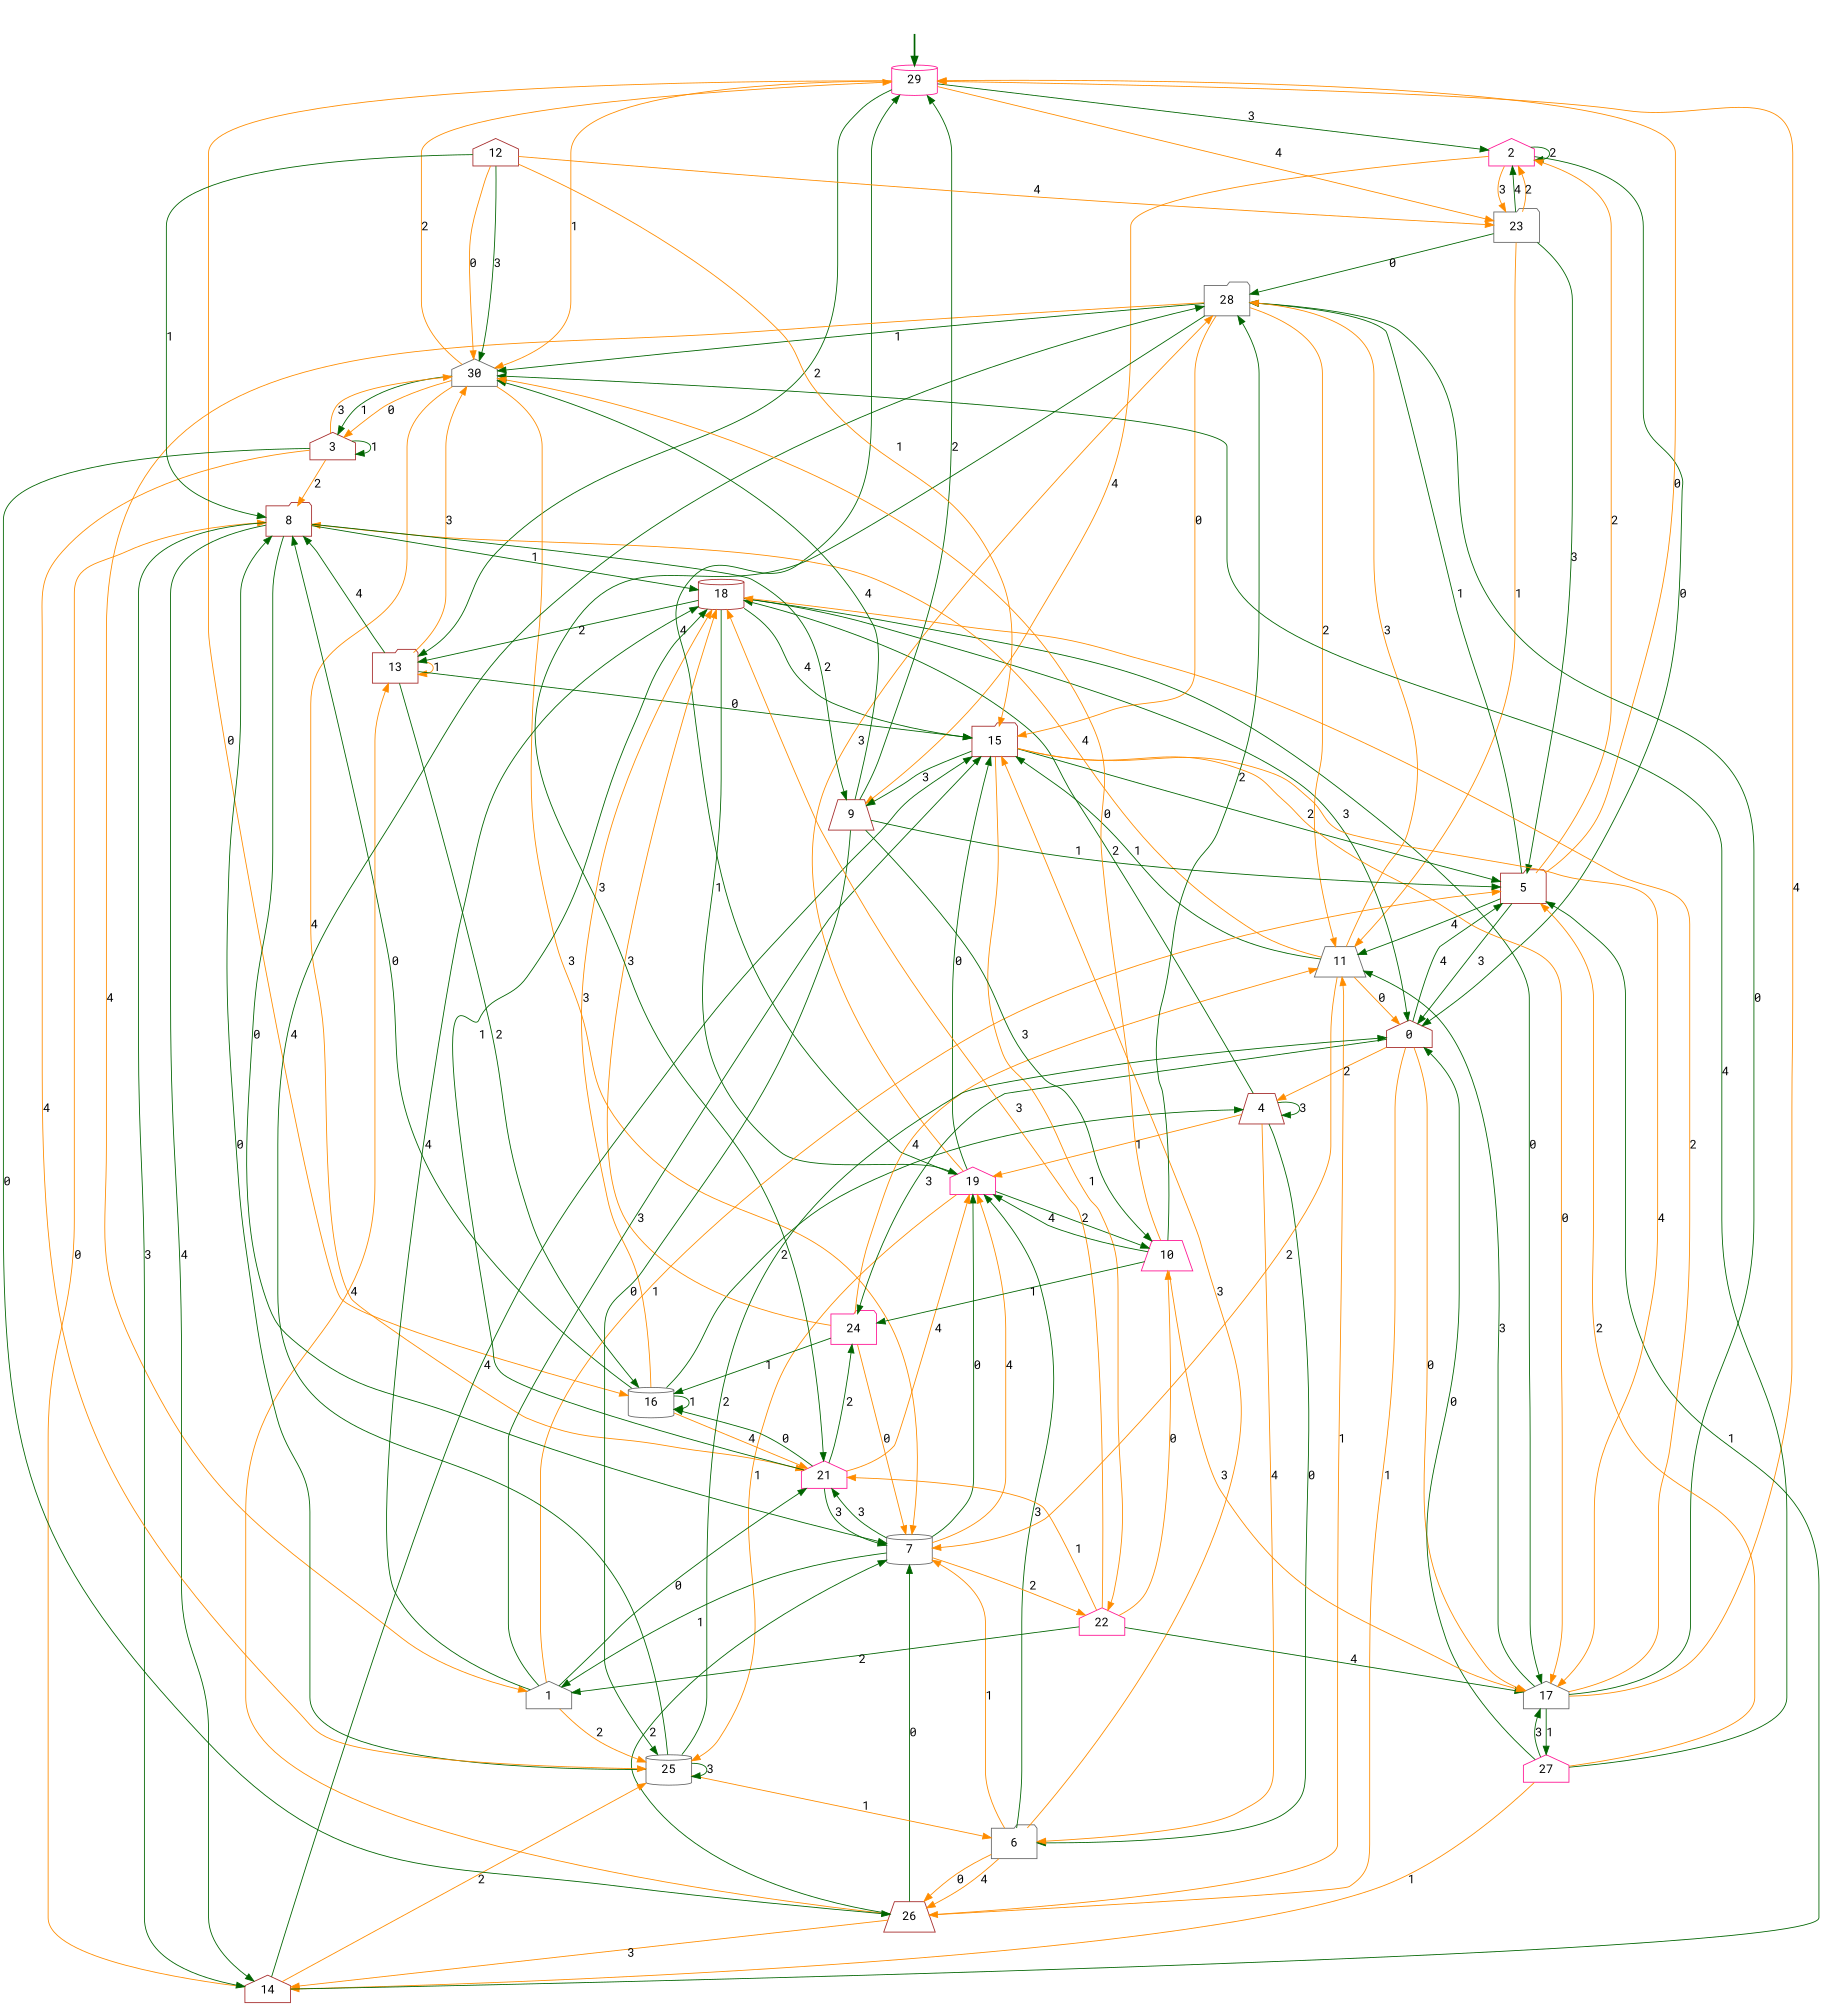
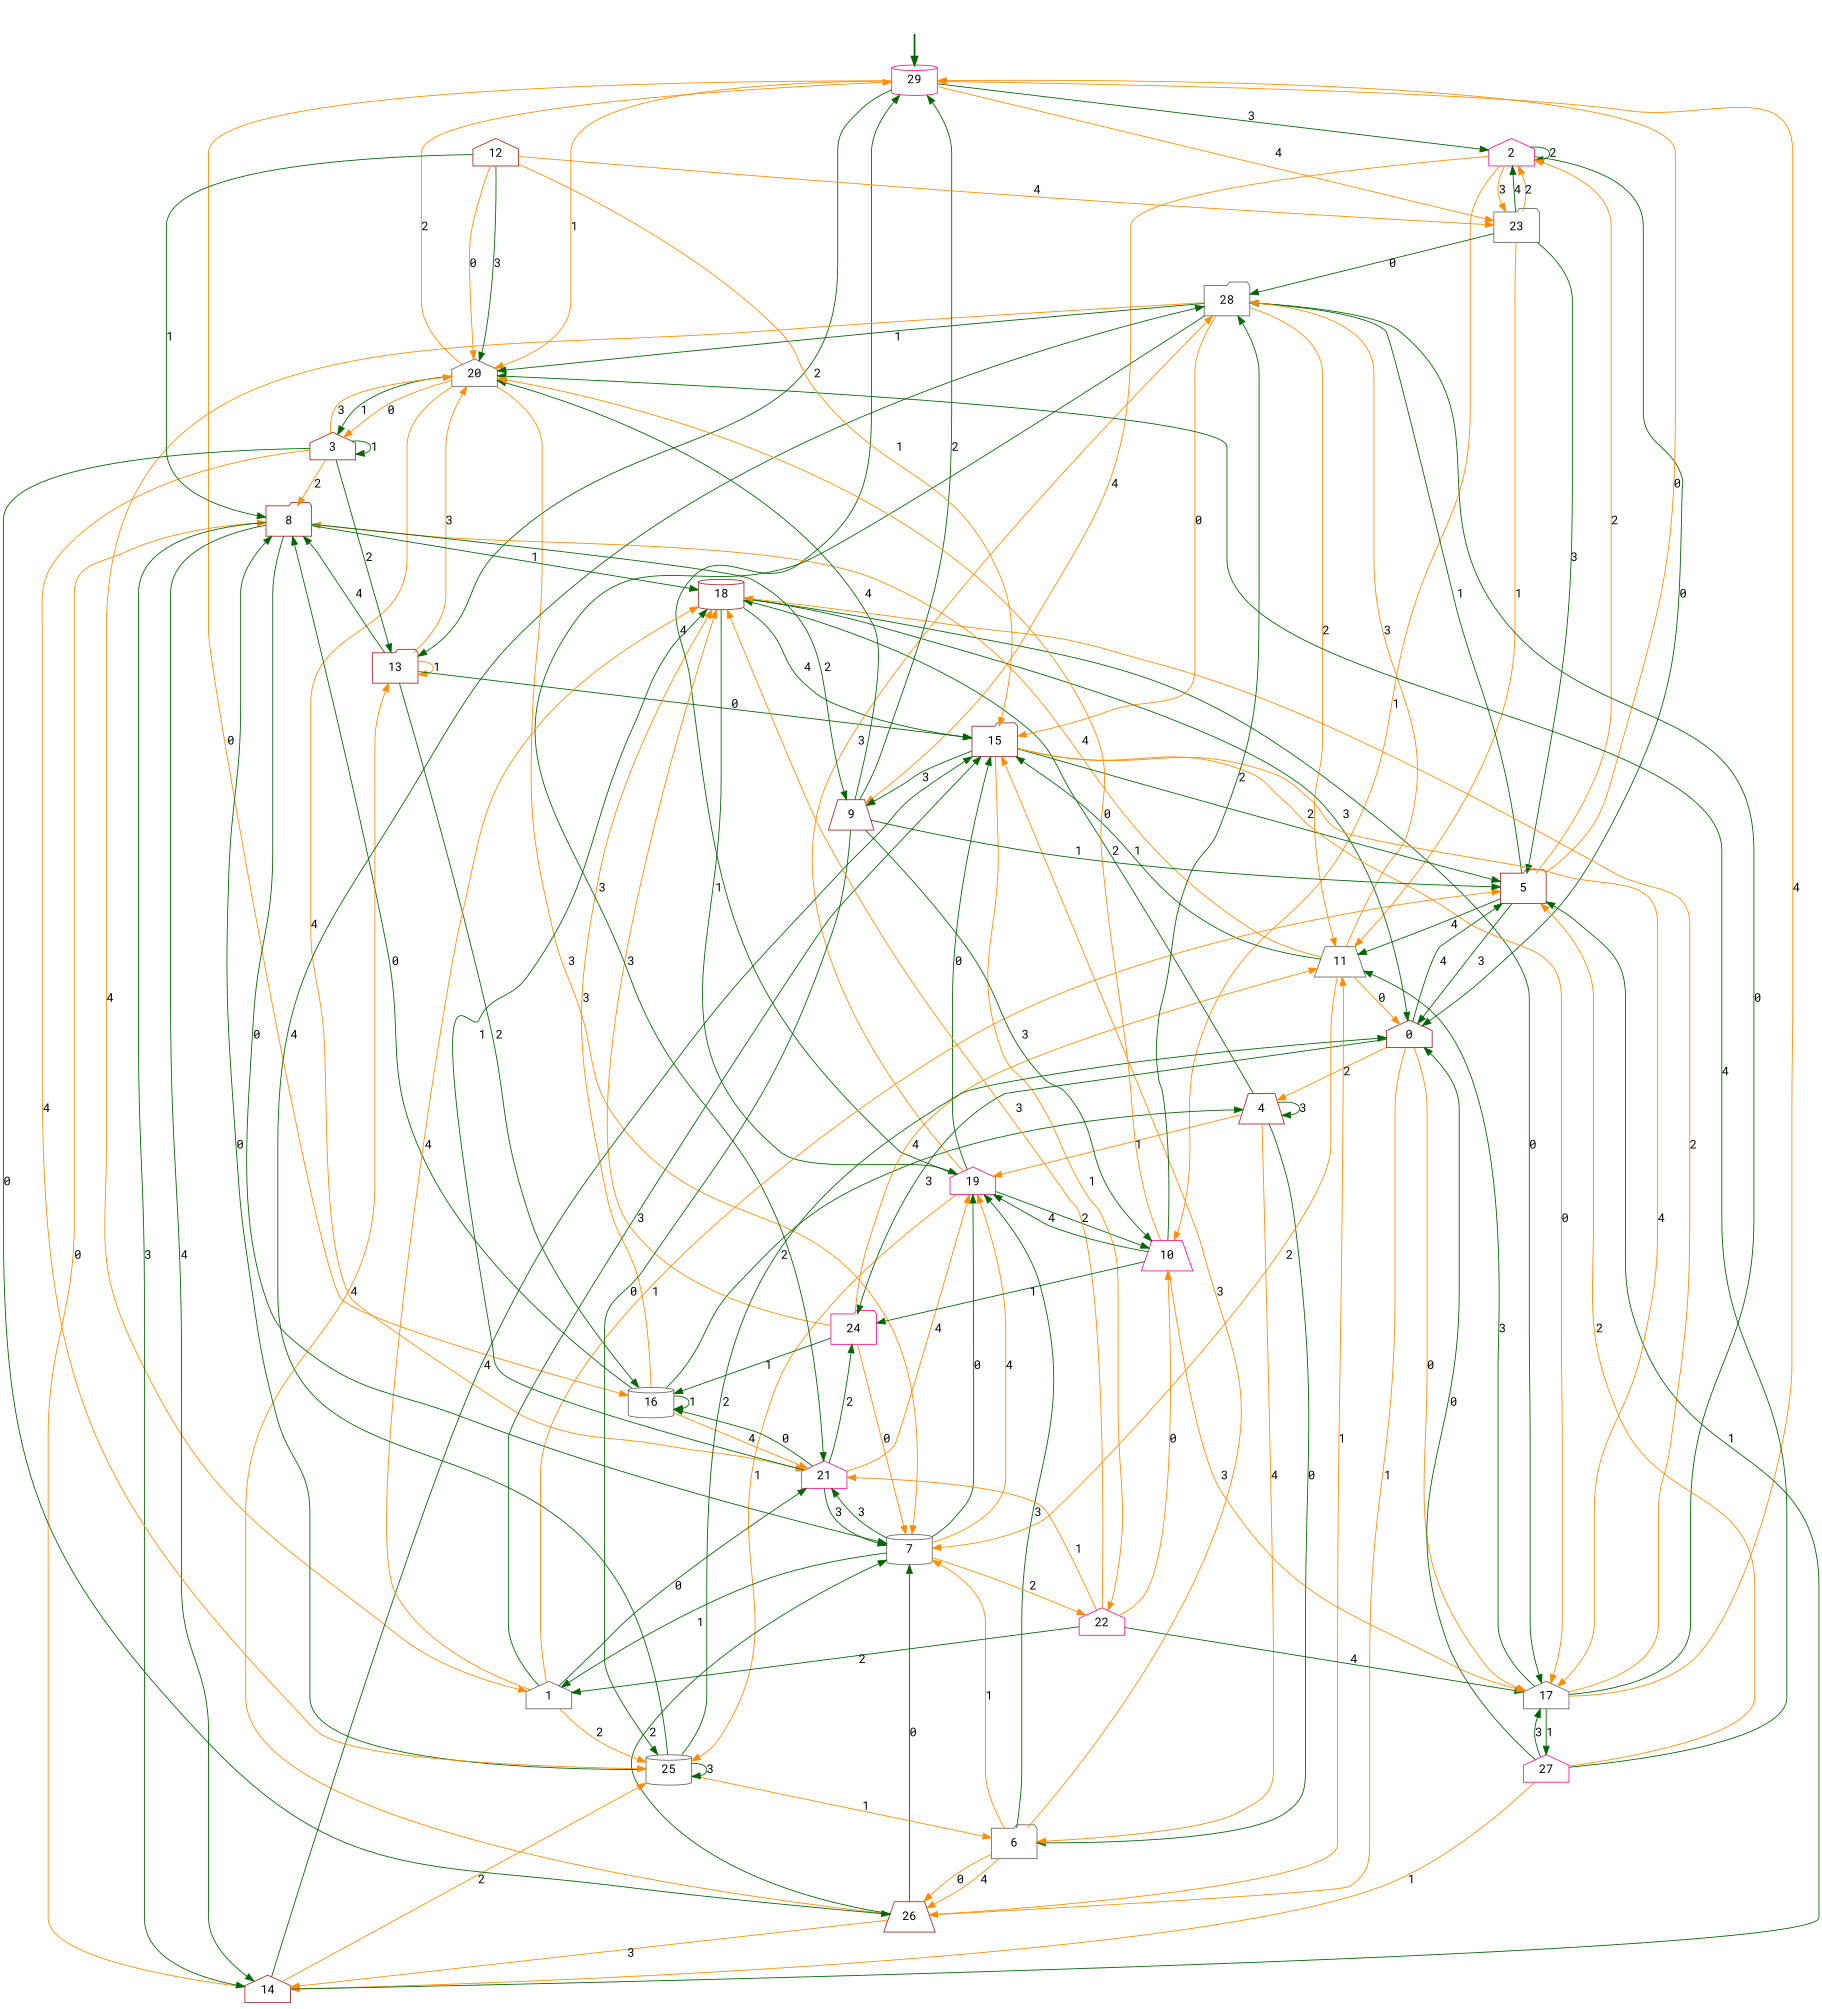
node "30": label "30" -> "20"
edge "18" -> "13": now "3" -> "13"
edge "2" -> "10": added, label "1"
edge "1" -> "18": color darkgreen -> darkorange
